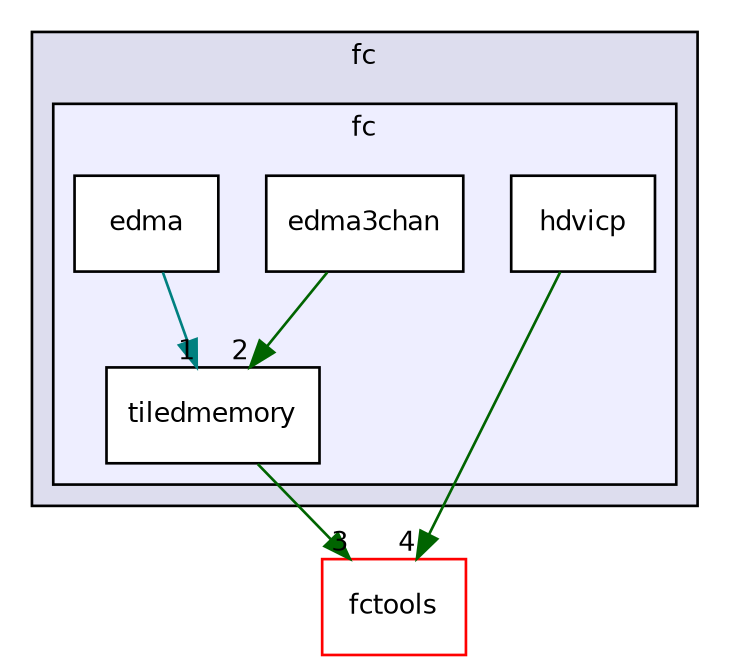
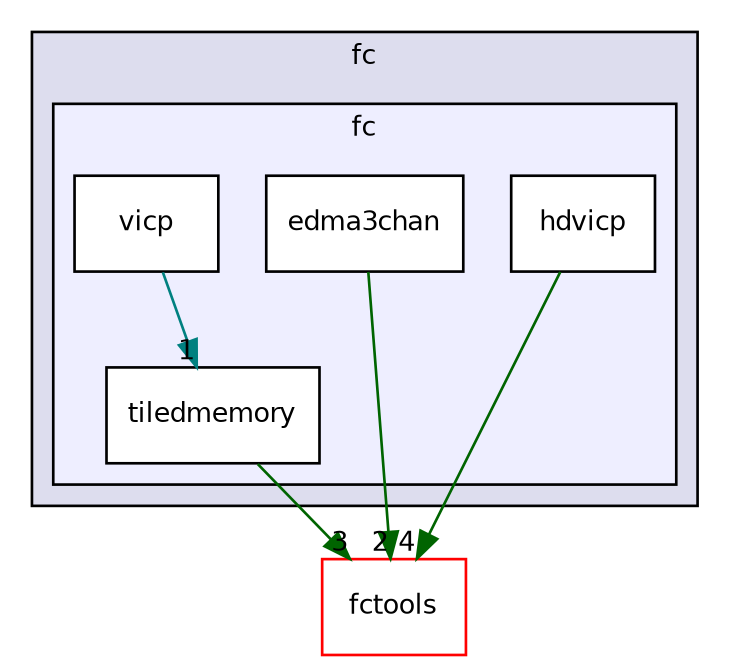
node "edma": label "edma" -> "vicp"
edge "edma3chan" -> "tiledmemory": now "edma3chan" -> "fctools"
